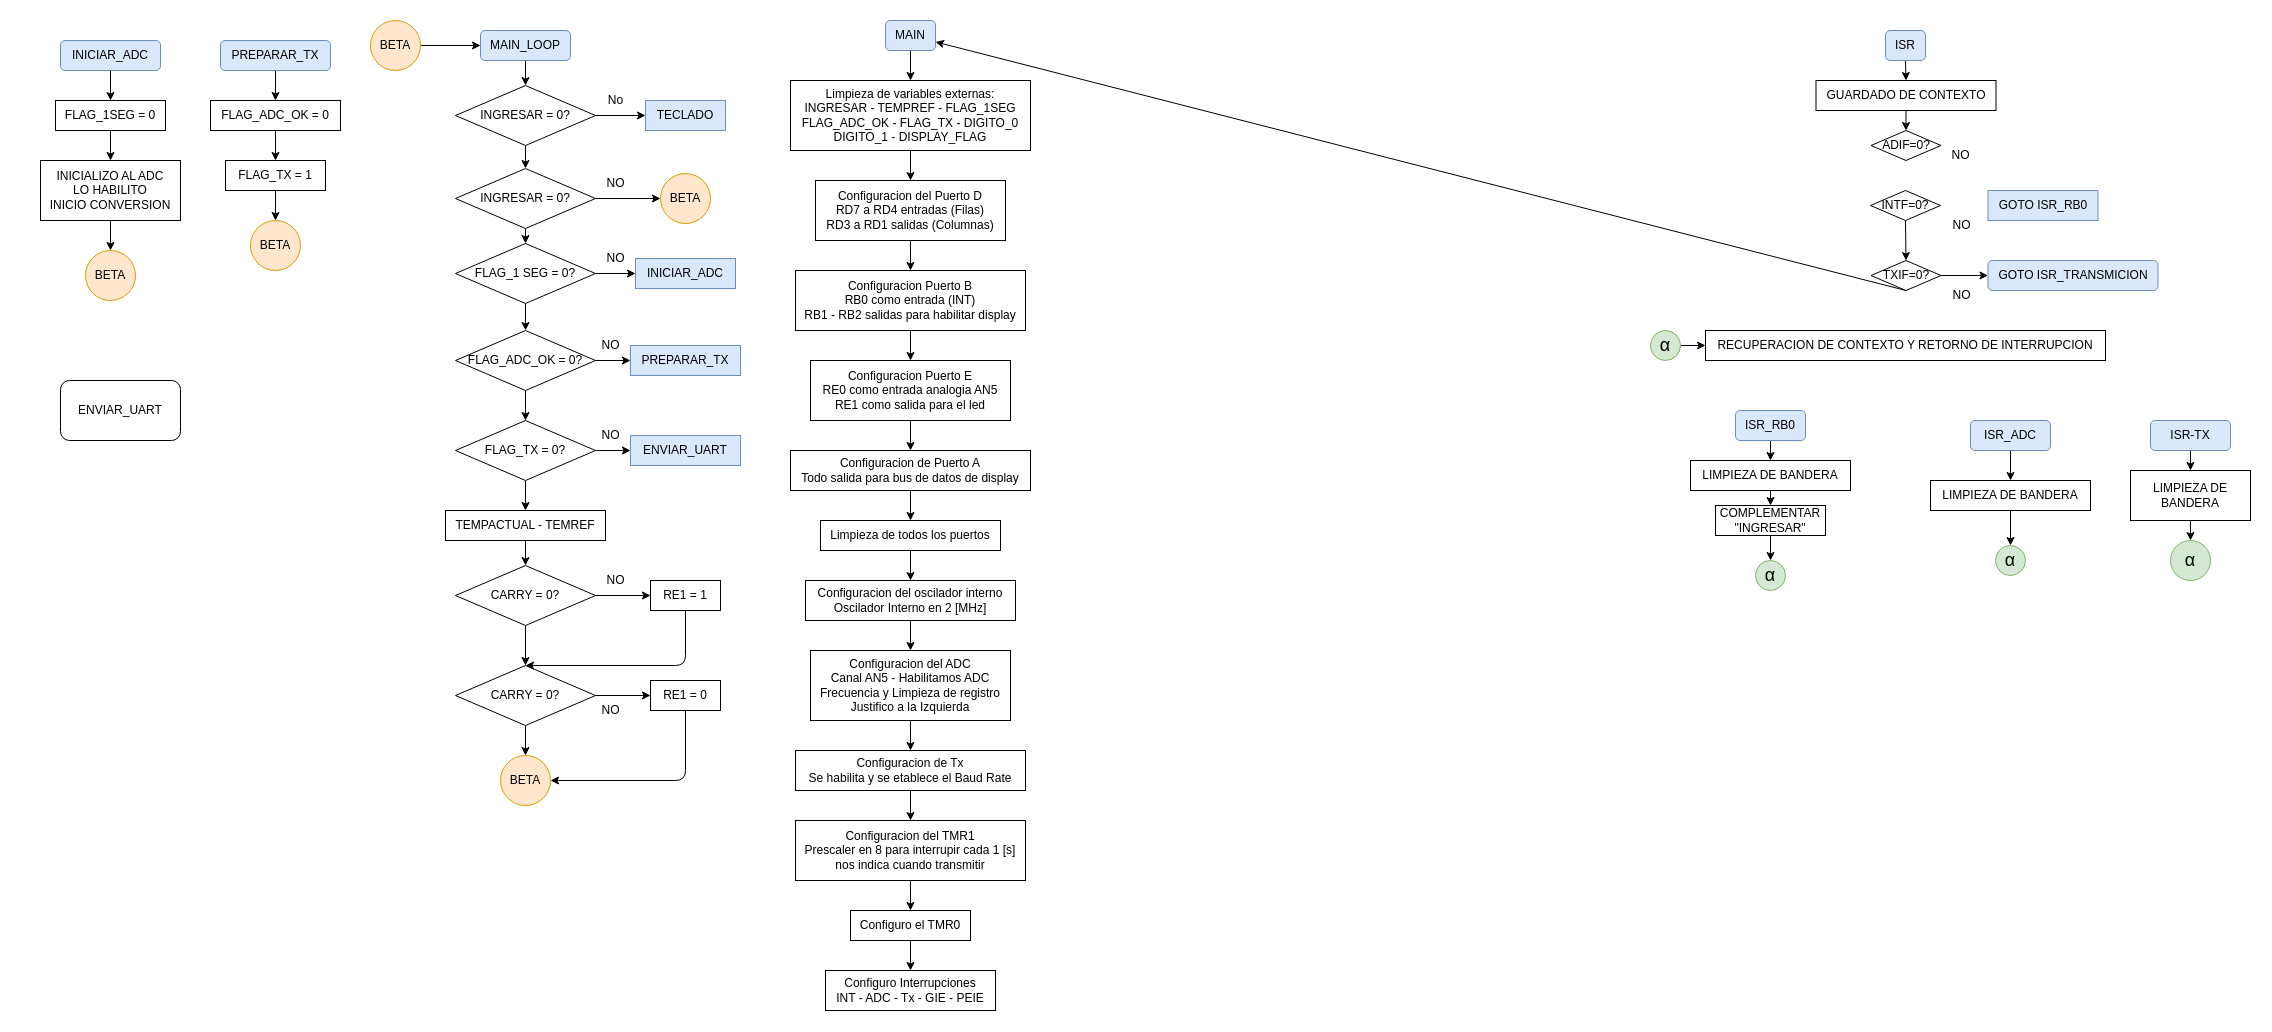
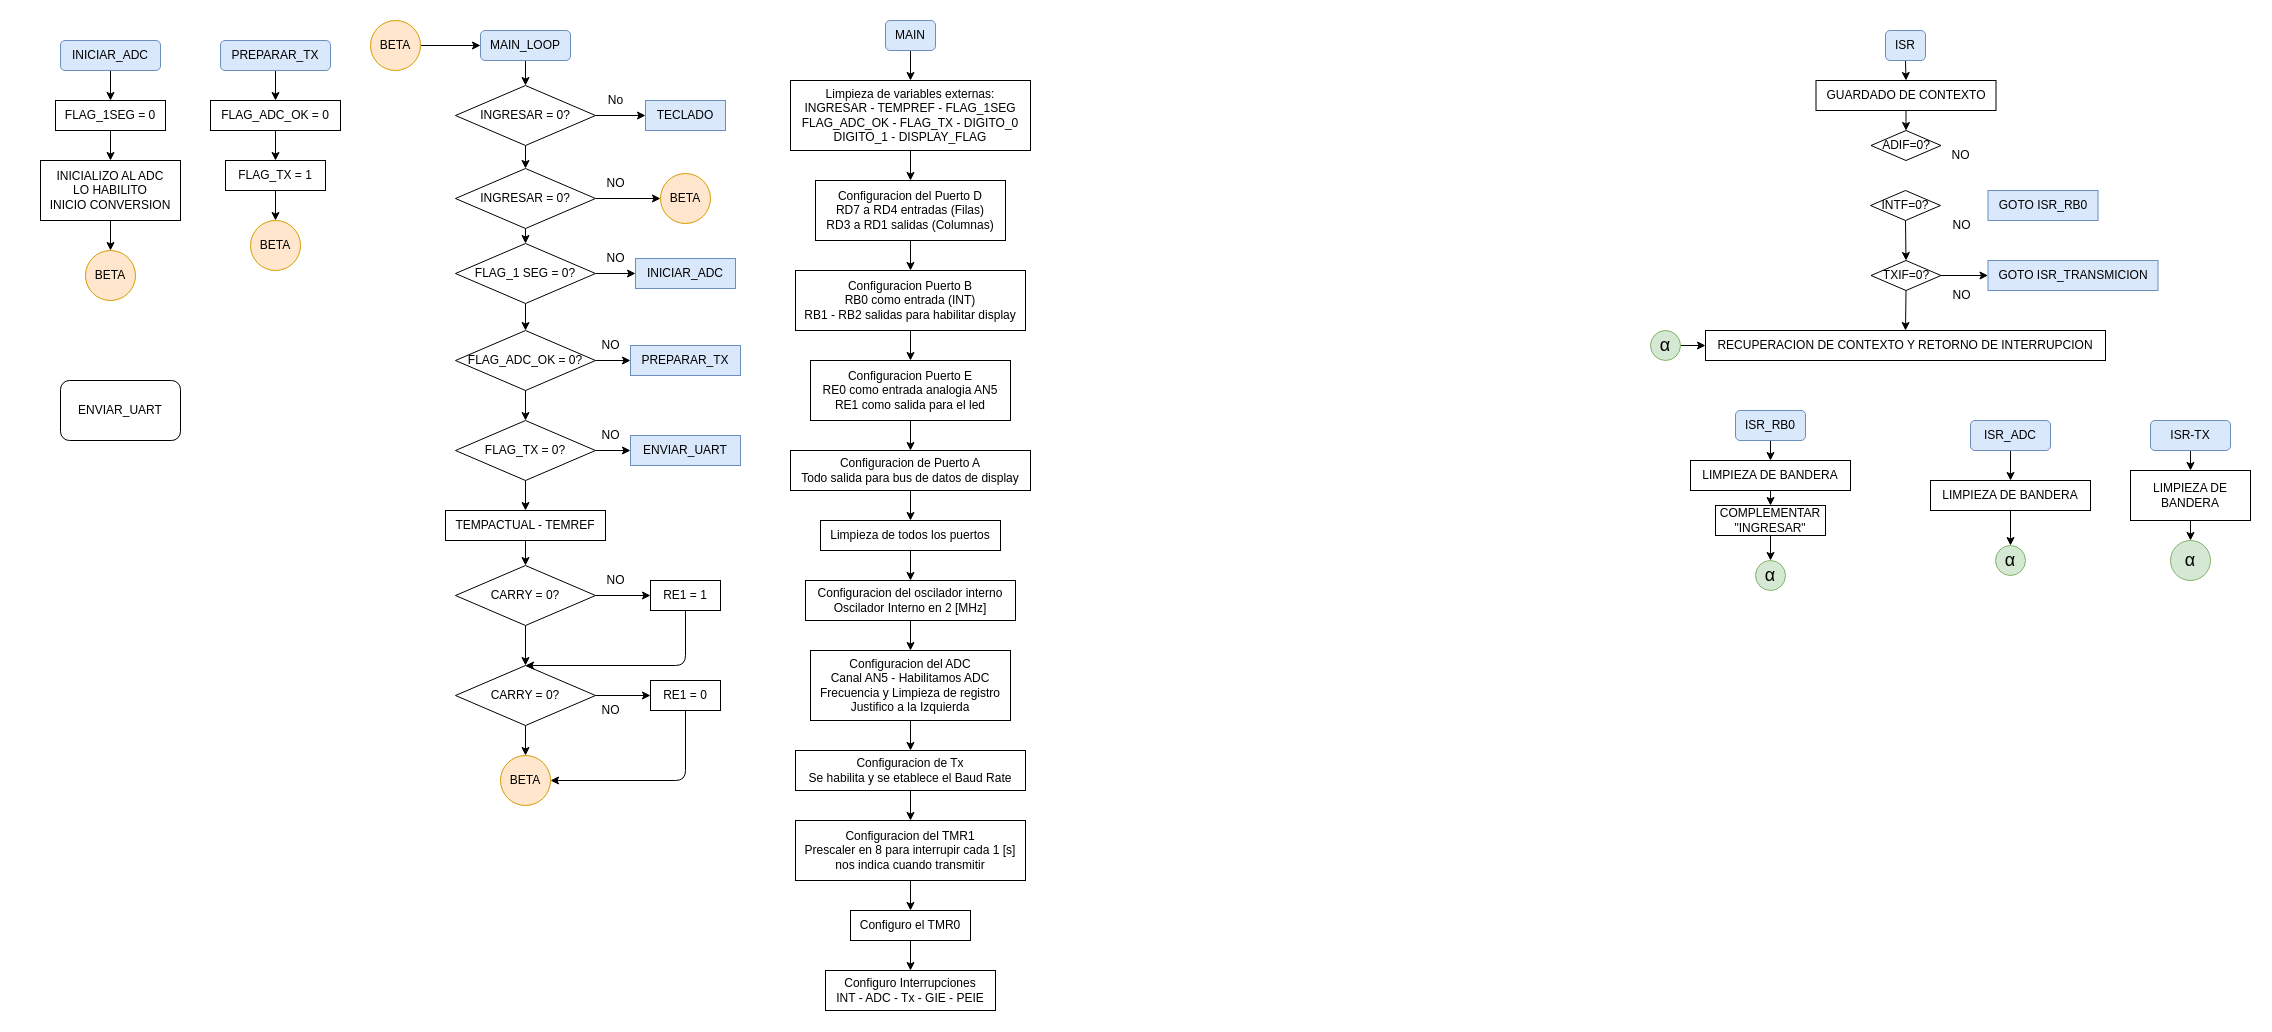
edge "TXIF=0?" -> "MAIN": now "TXIF=0?" -> "RECUPERACION DE CONTEXTO Y RETORNO DE INTERRUPCION"
node "GOTO ISR_TRANSMICION": shape rounded rectangle -> rectangle
